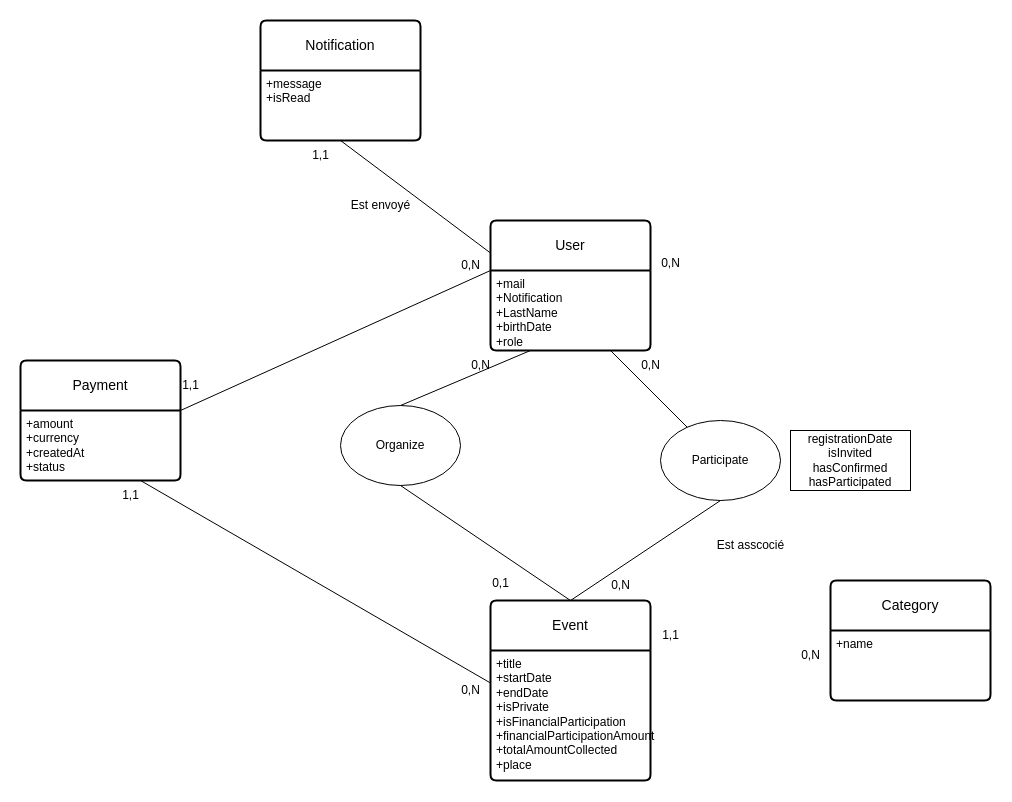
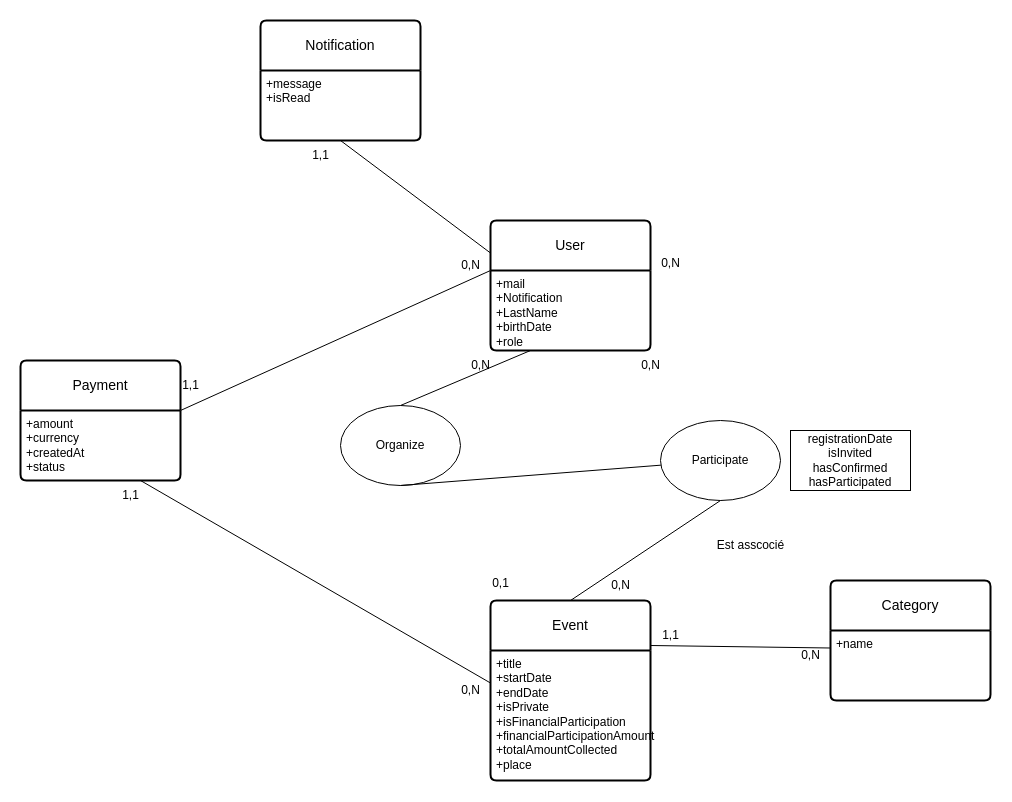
node "Est envoyé": removed
edge "+mail +Notification +LastName +birthDate +role" -- "Participate": removed
edge "Organize" -- "Event": now "Organize" -- "Participate"
edge "+name" -- "Event": added
